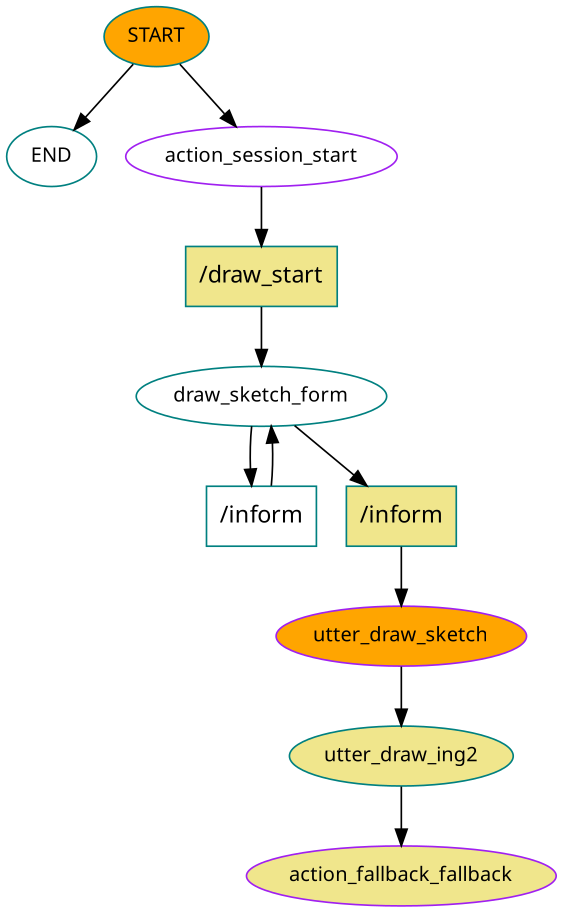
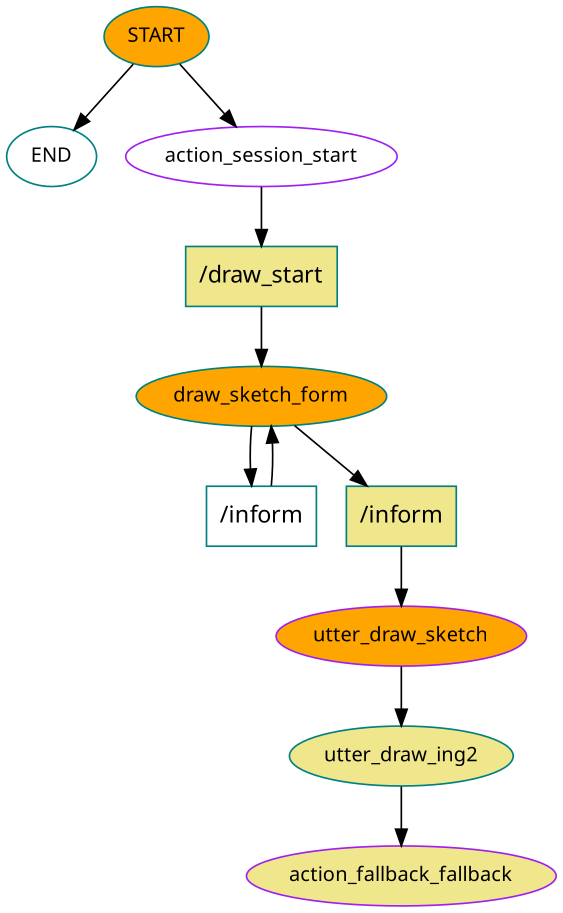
node "draw_sketch_form": fillcolor white -> orange
